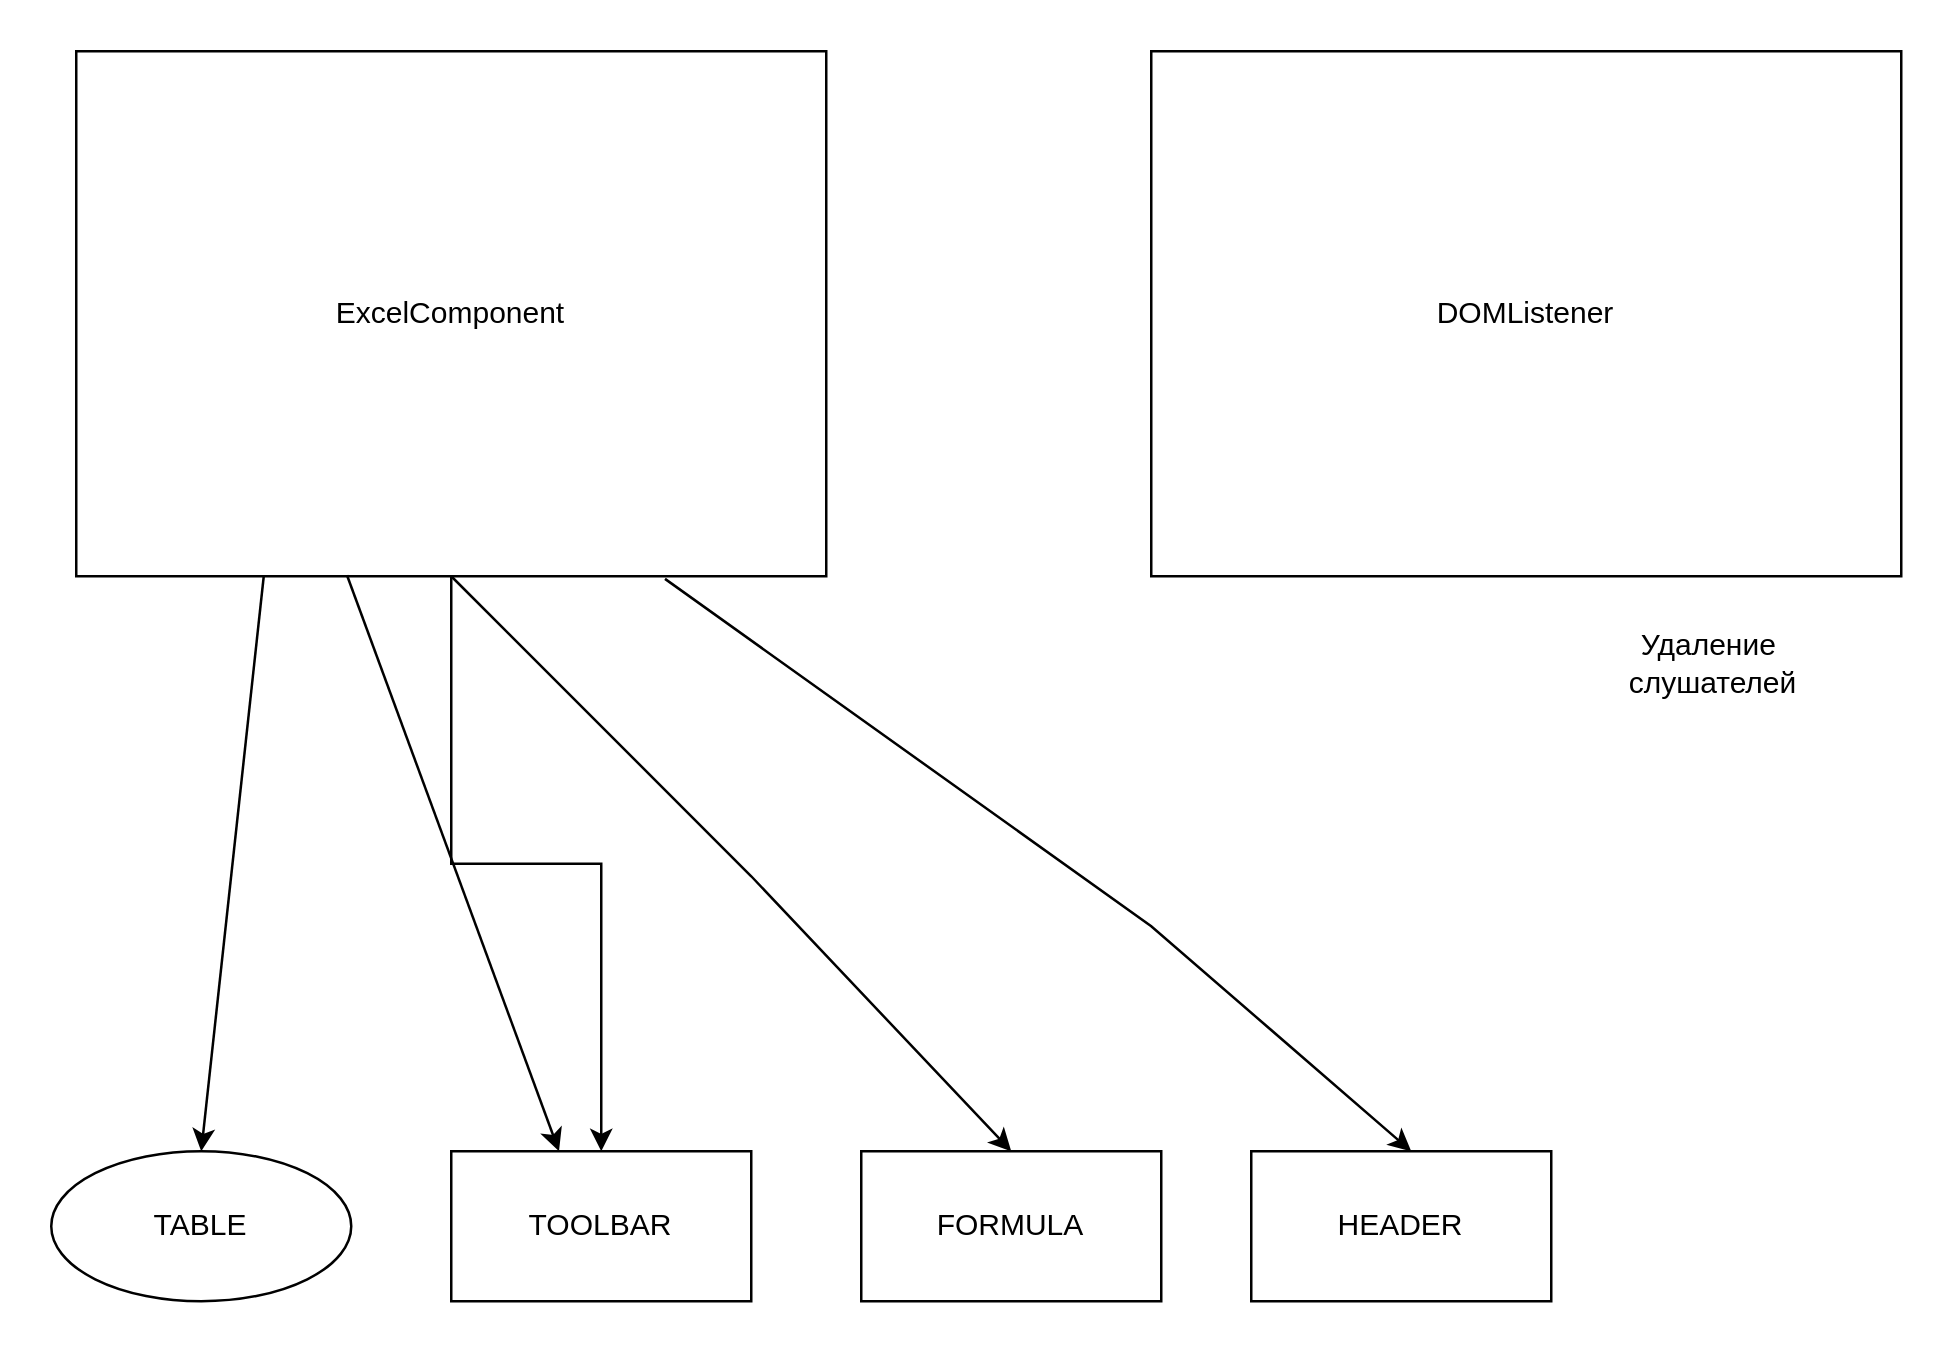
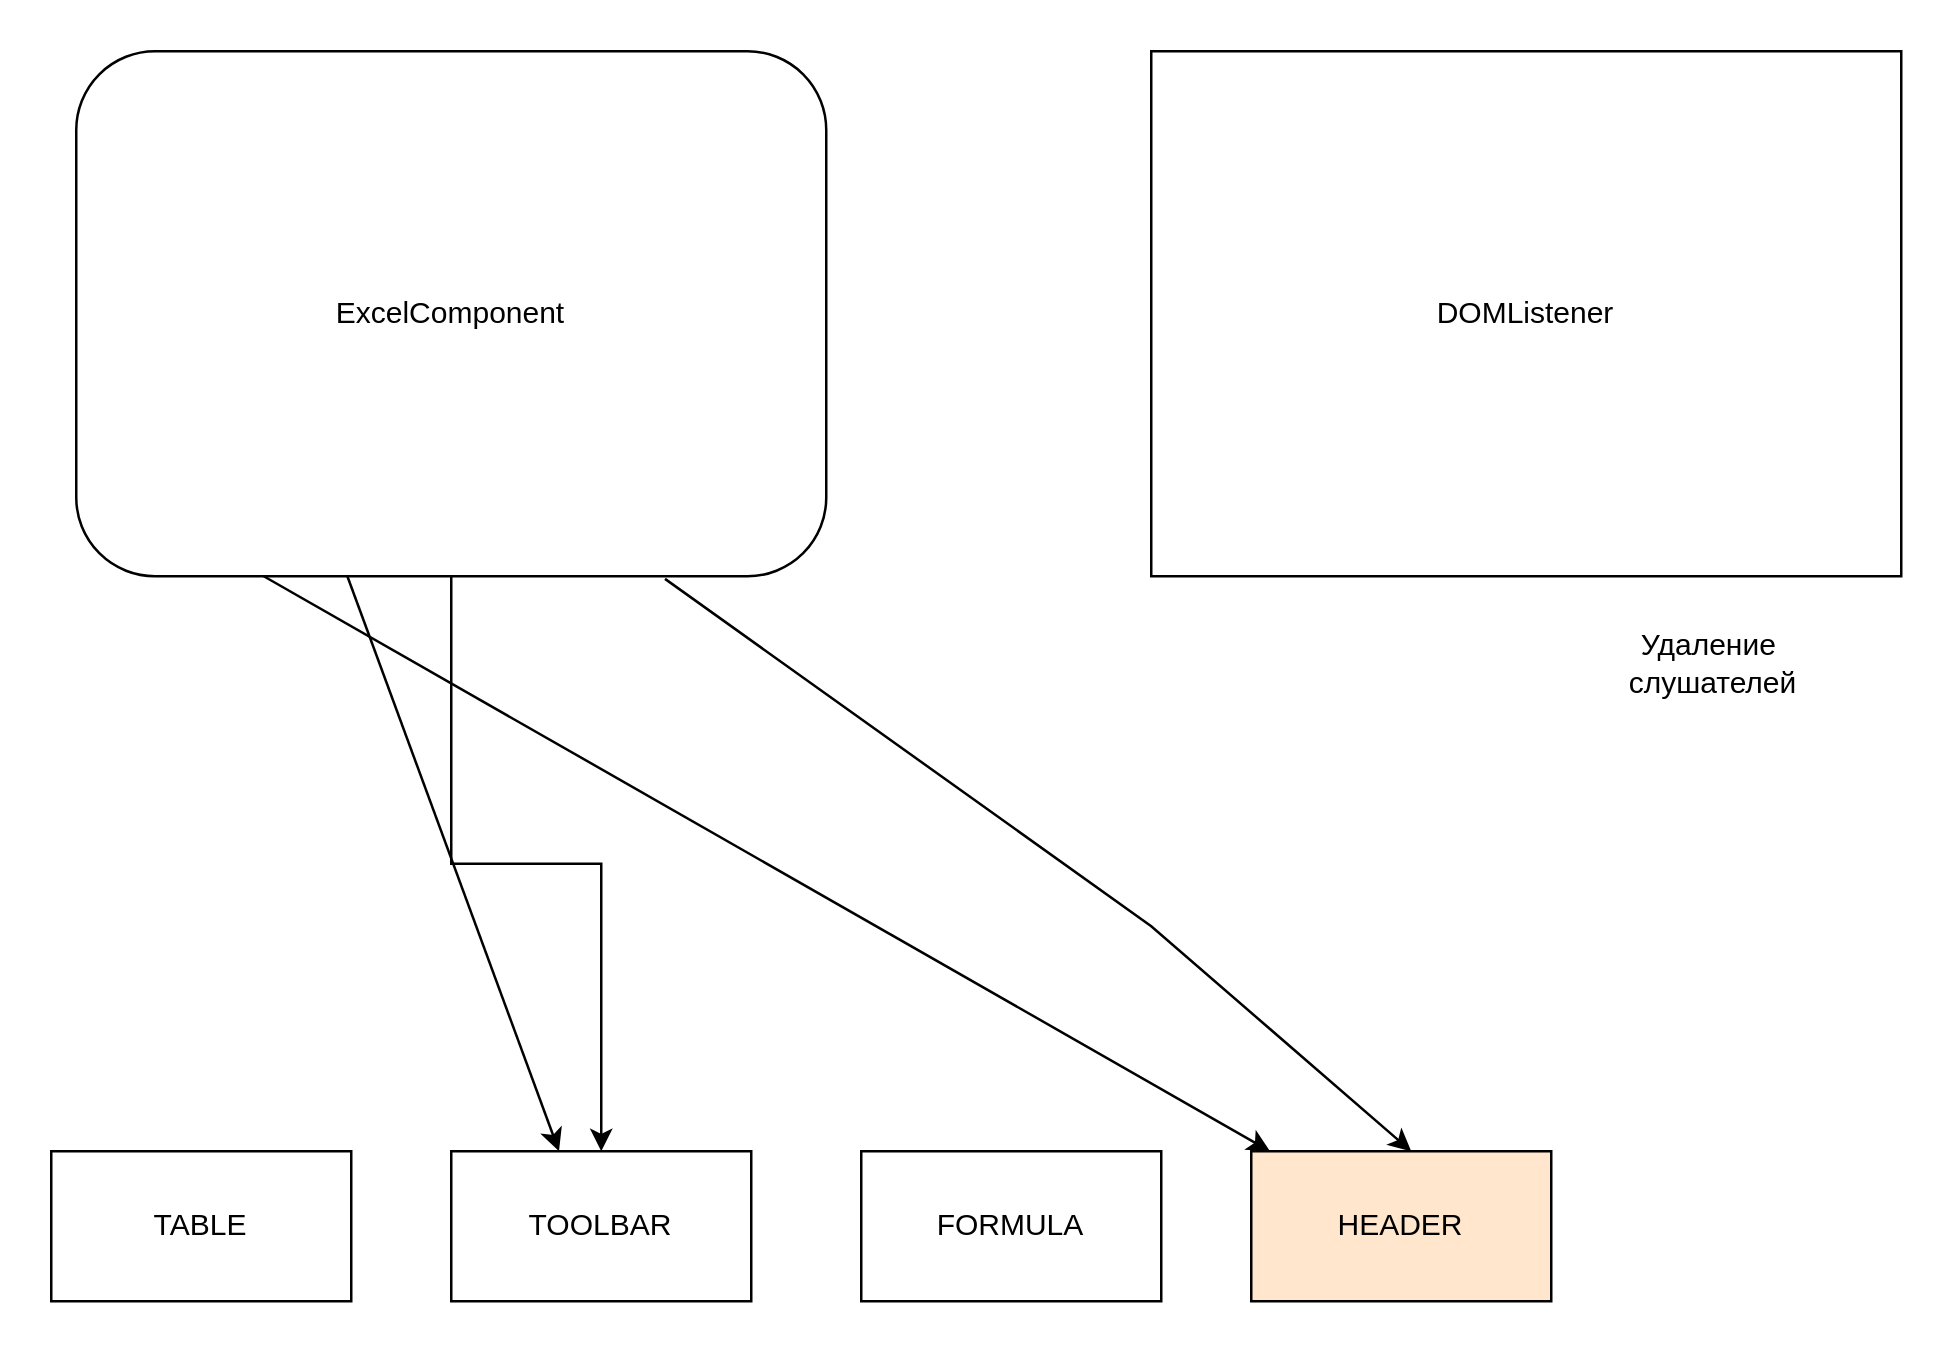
node "ExcelComponent": shape rectangle -> rounded rectangle
edge "ExcelComponent" -> "TABLE": now "ExcelComponent" -> "HEADER"
edge "ExcelComponent" -> "FORMULA": removed
node "TABLE": shape ellipse -> rectangle
node "HEADER": fillcolor #ffffff -> #ffe6cc
